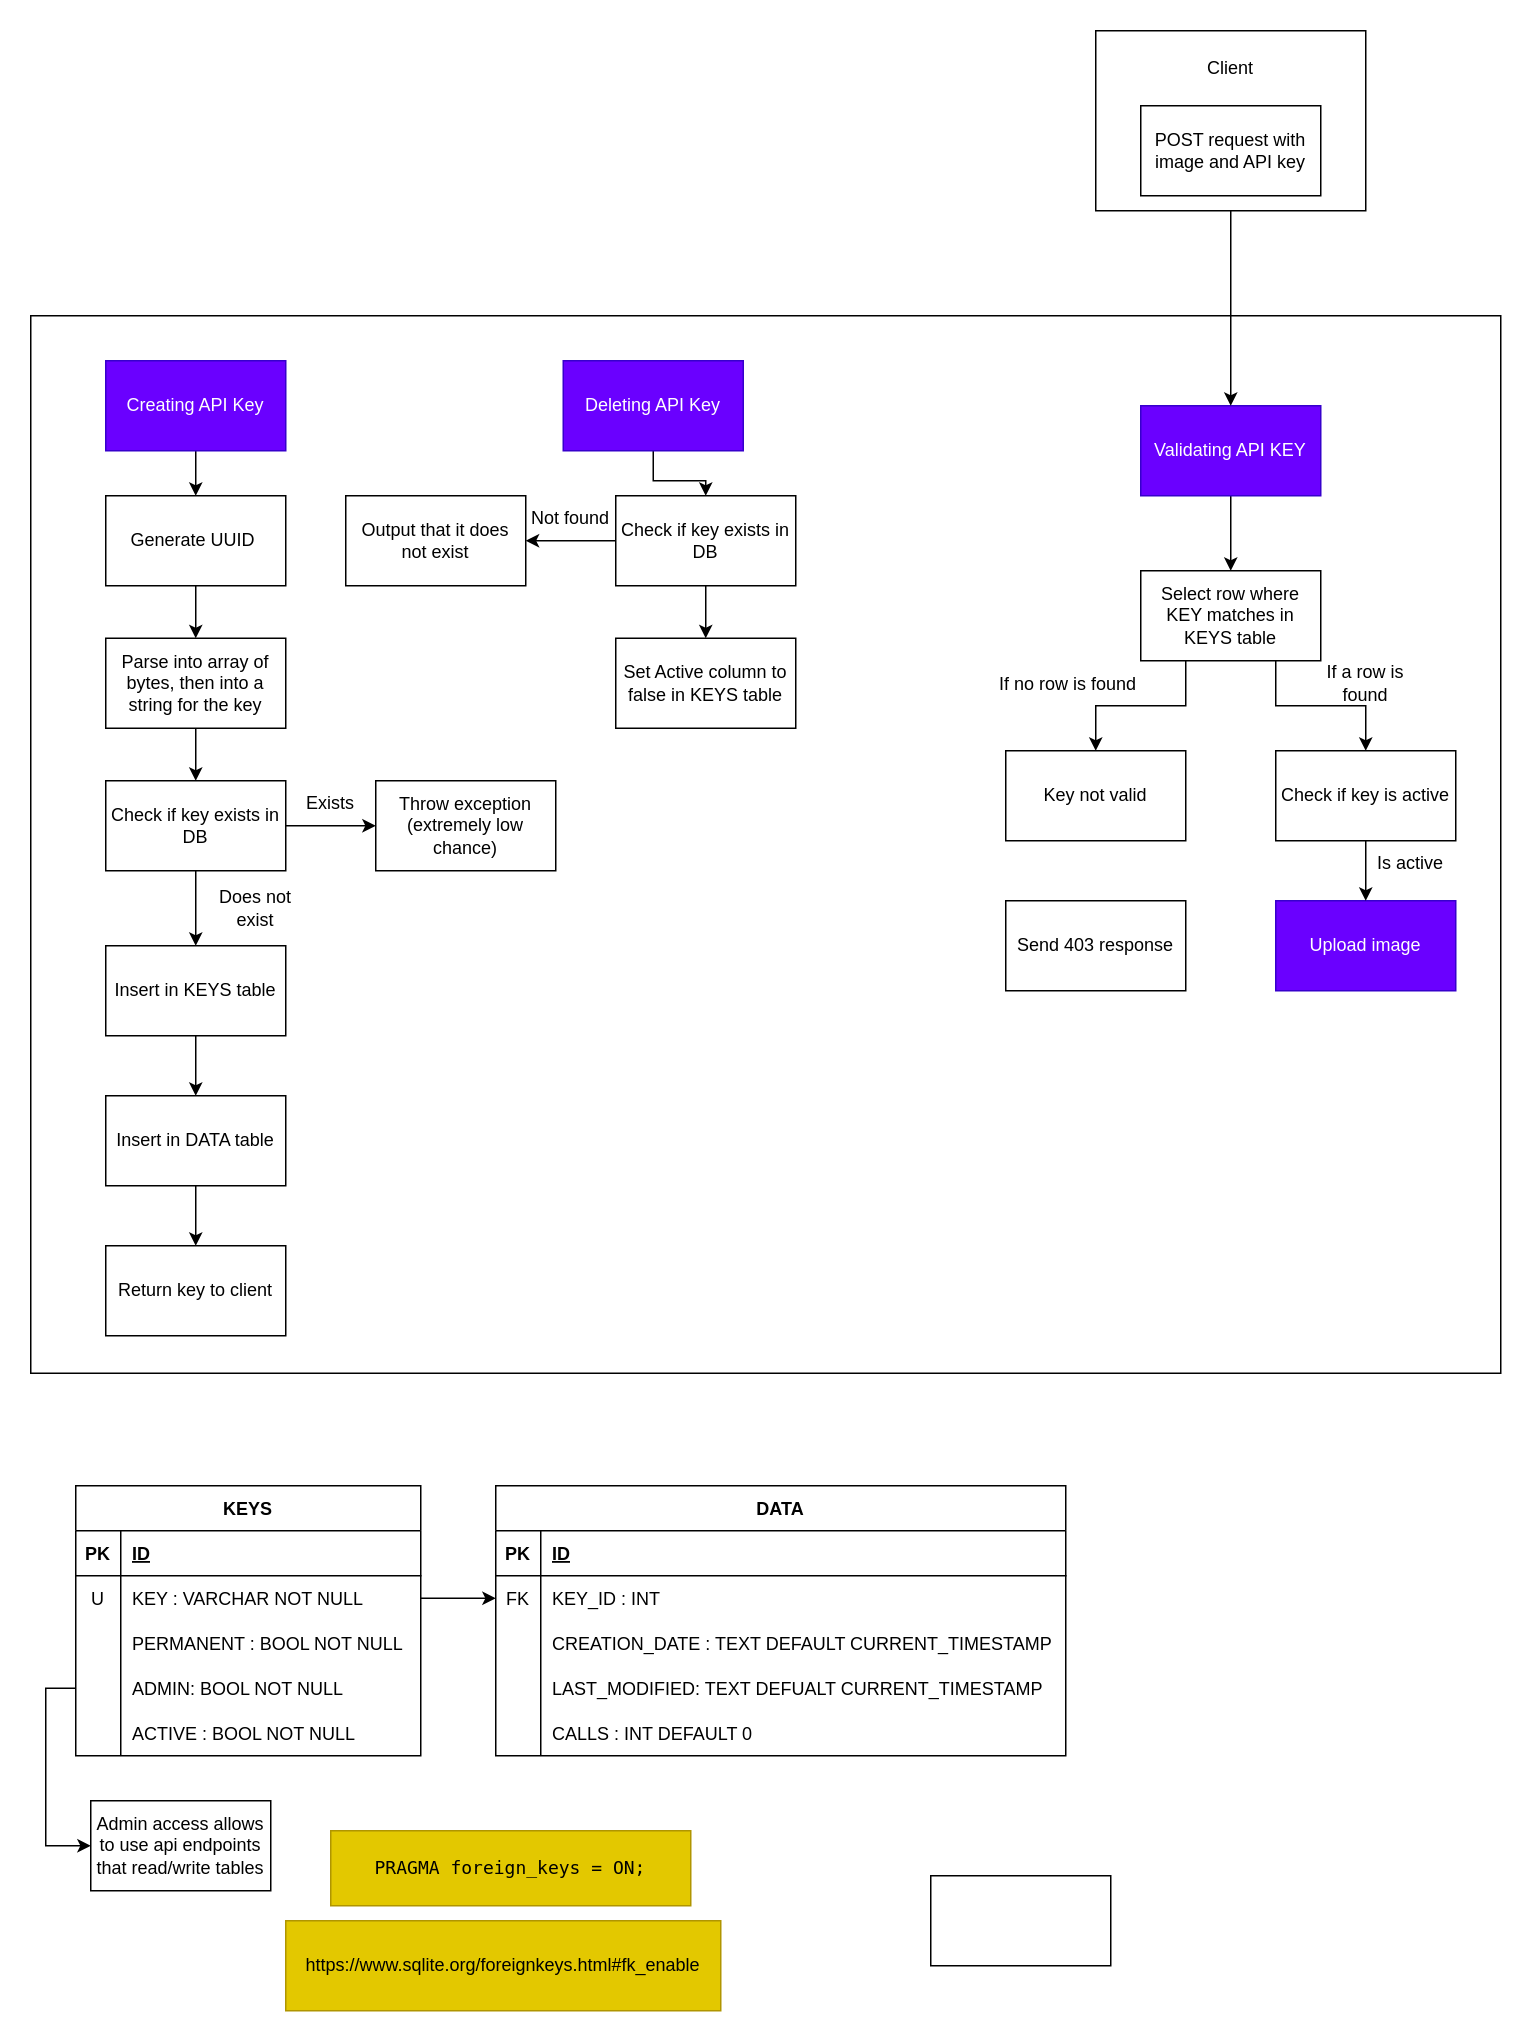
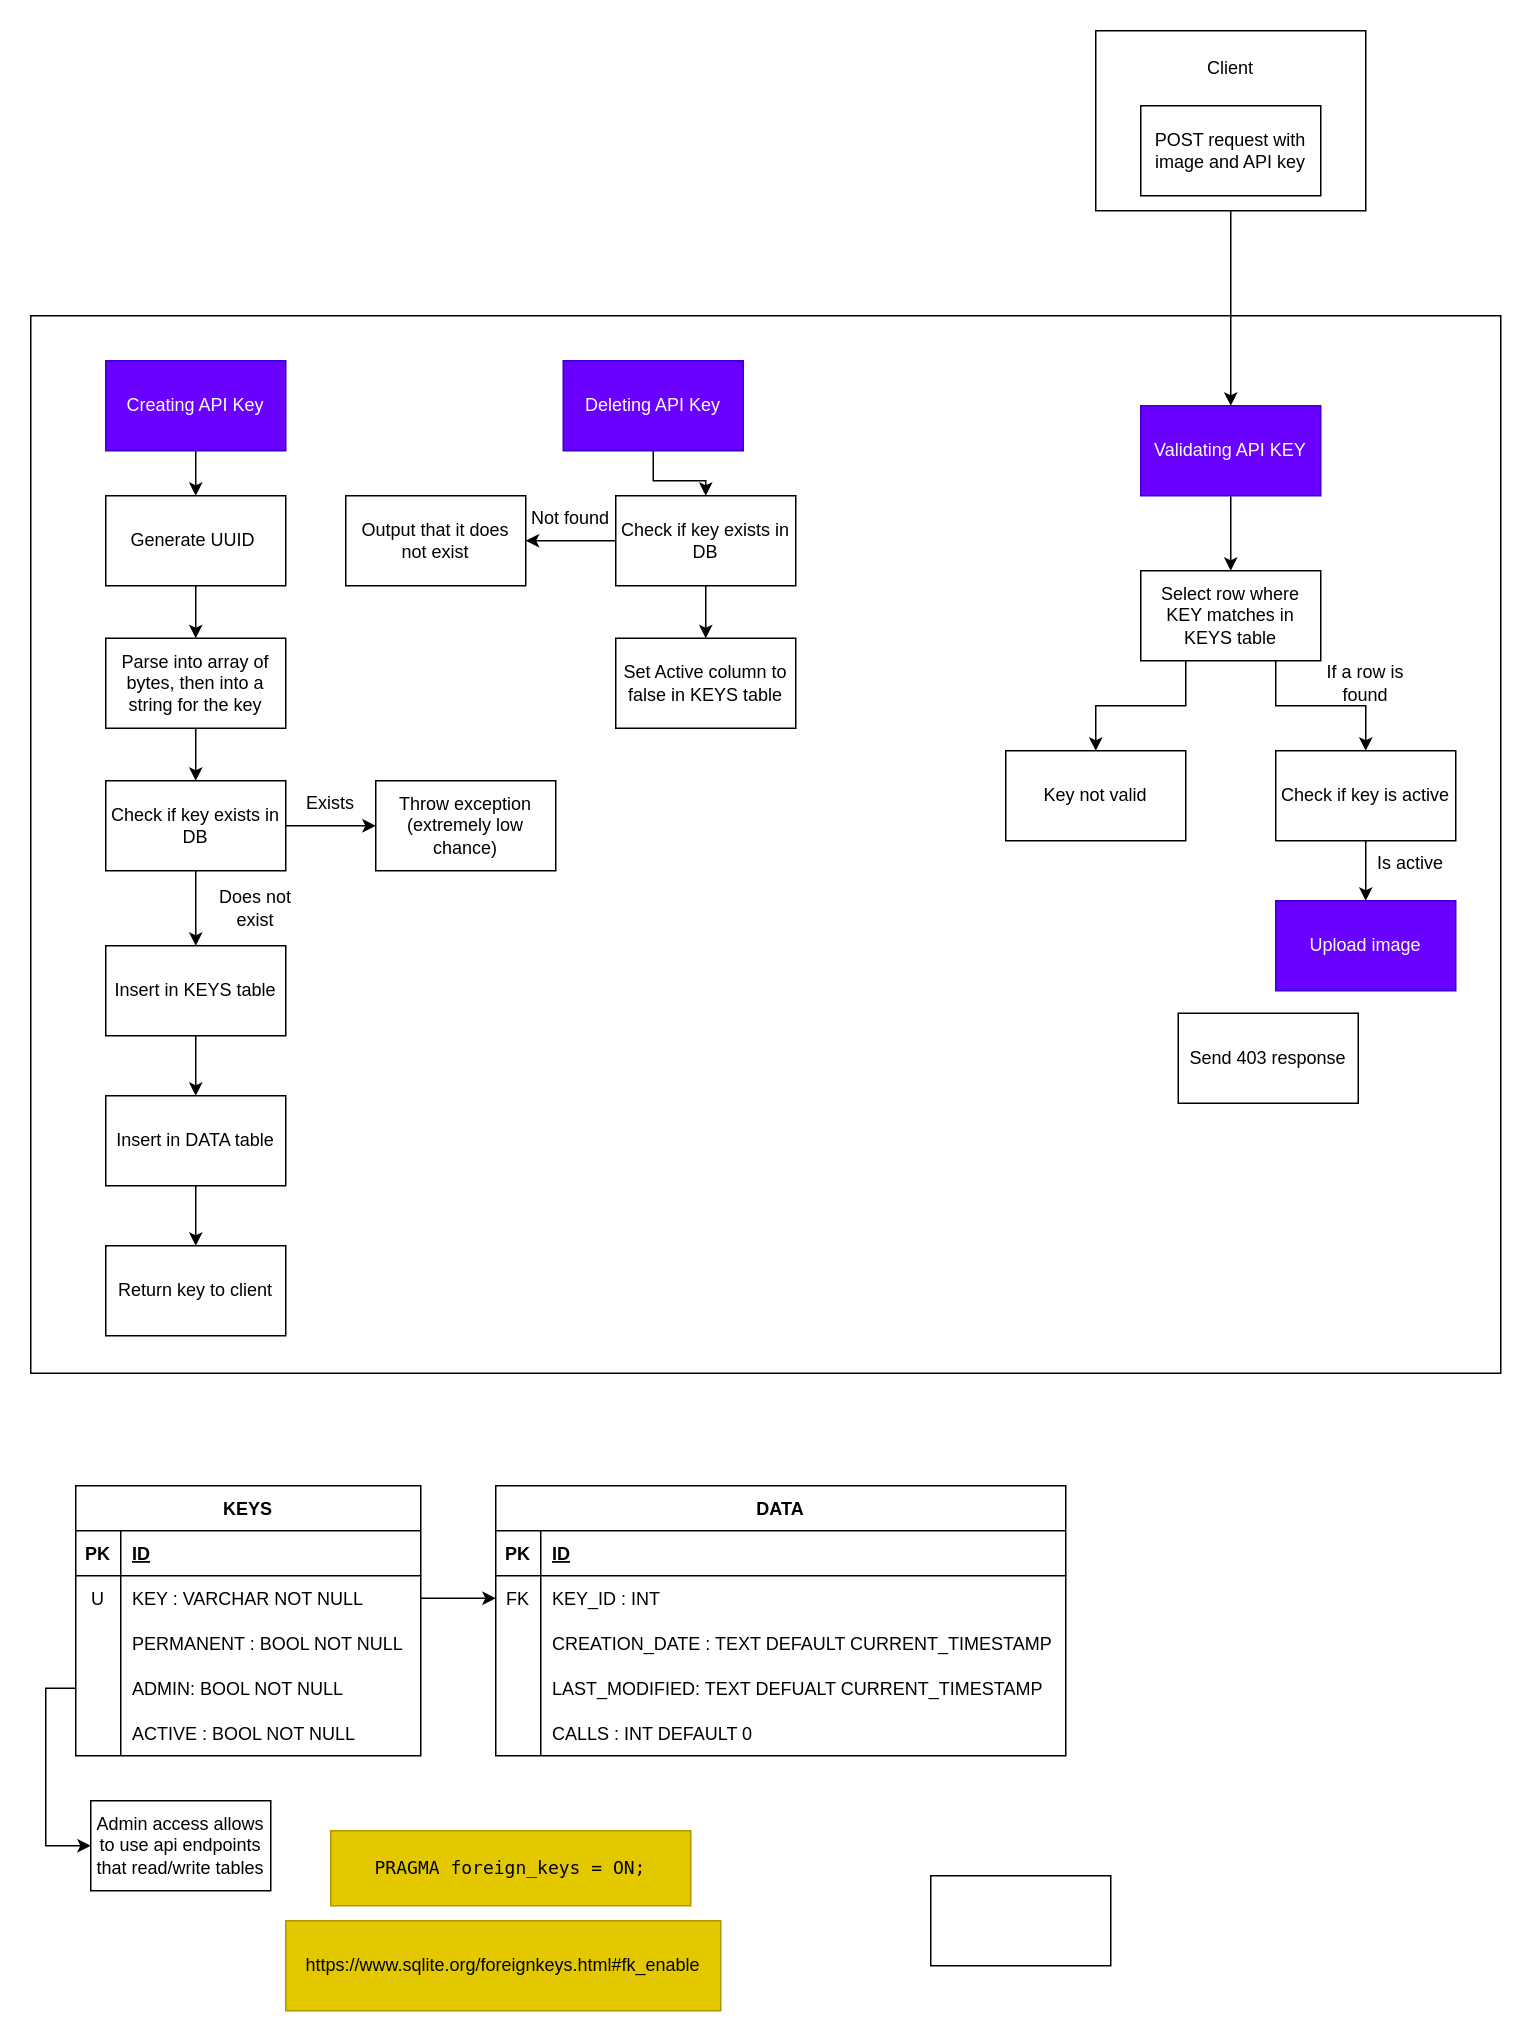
node "If no row is found": removed
node "Send 403 response": moved (1096, 946) -> (1268, 1058)
